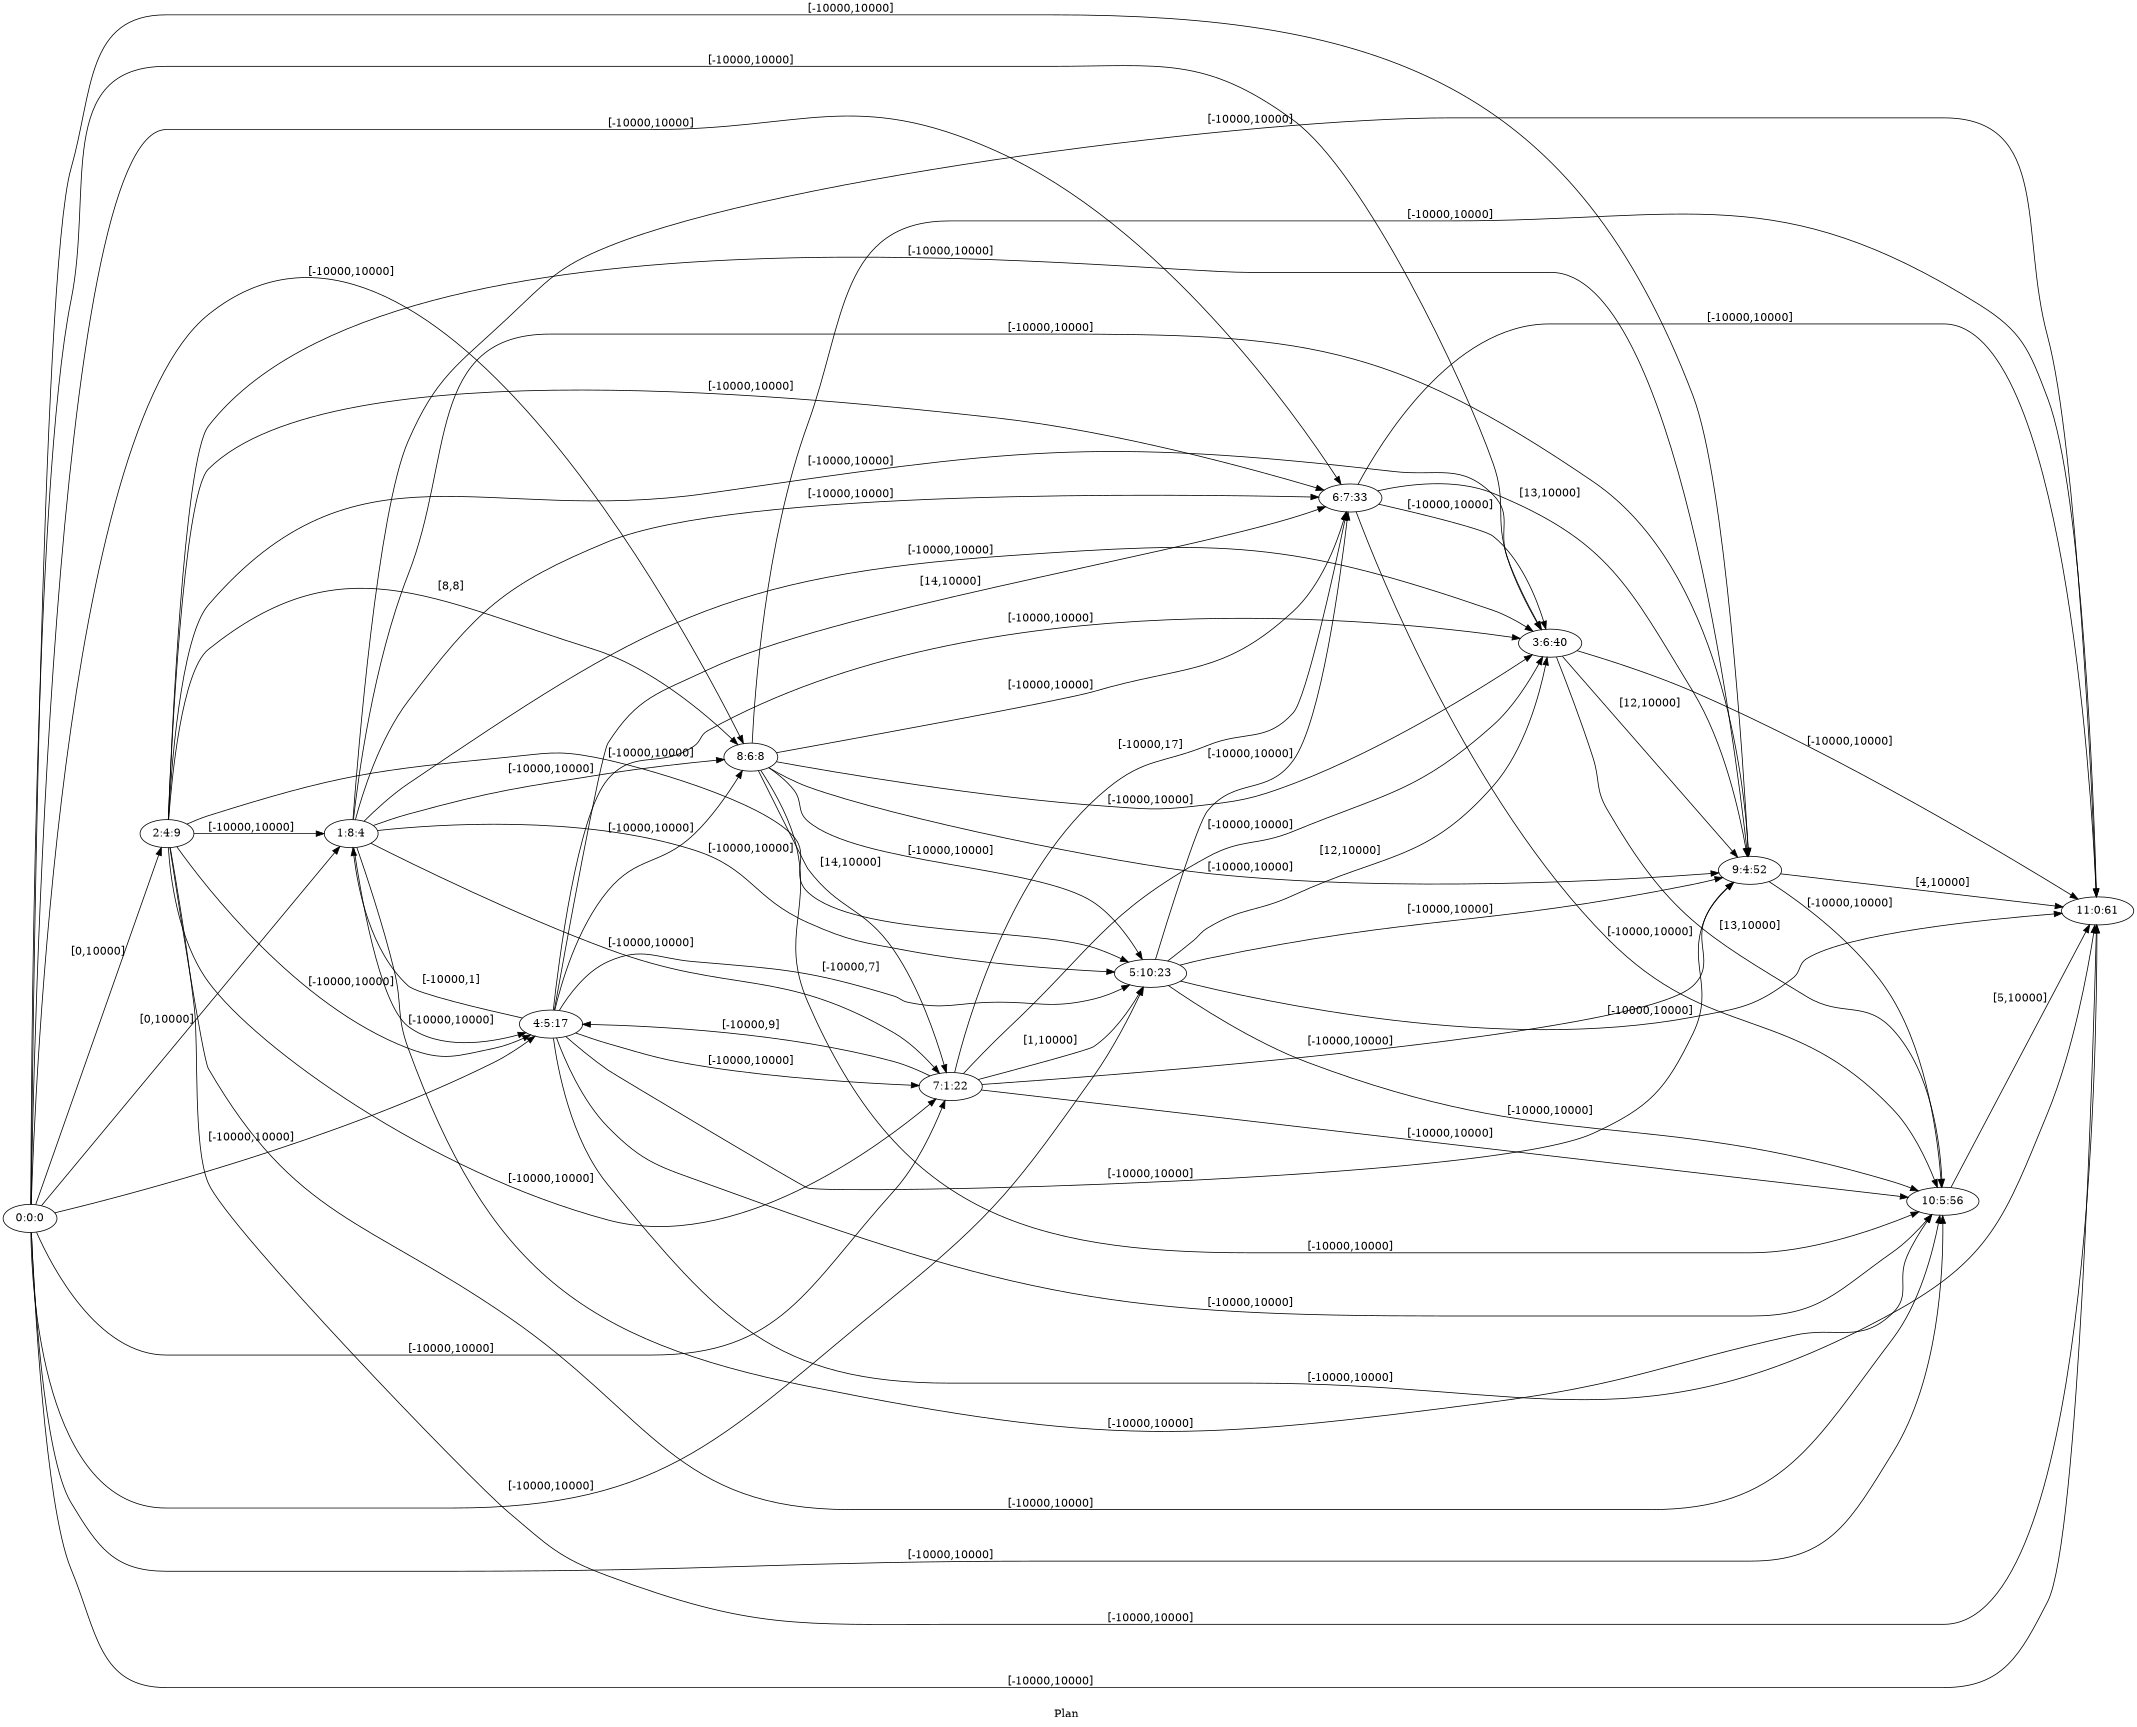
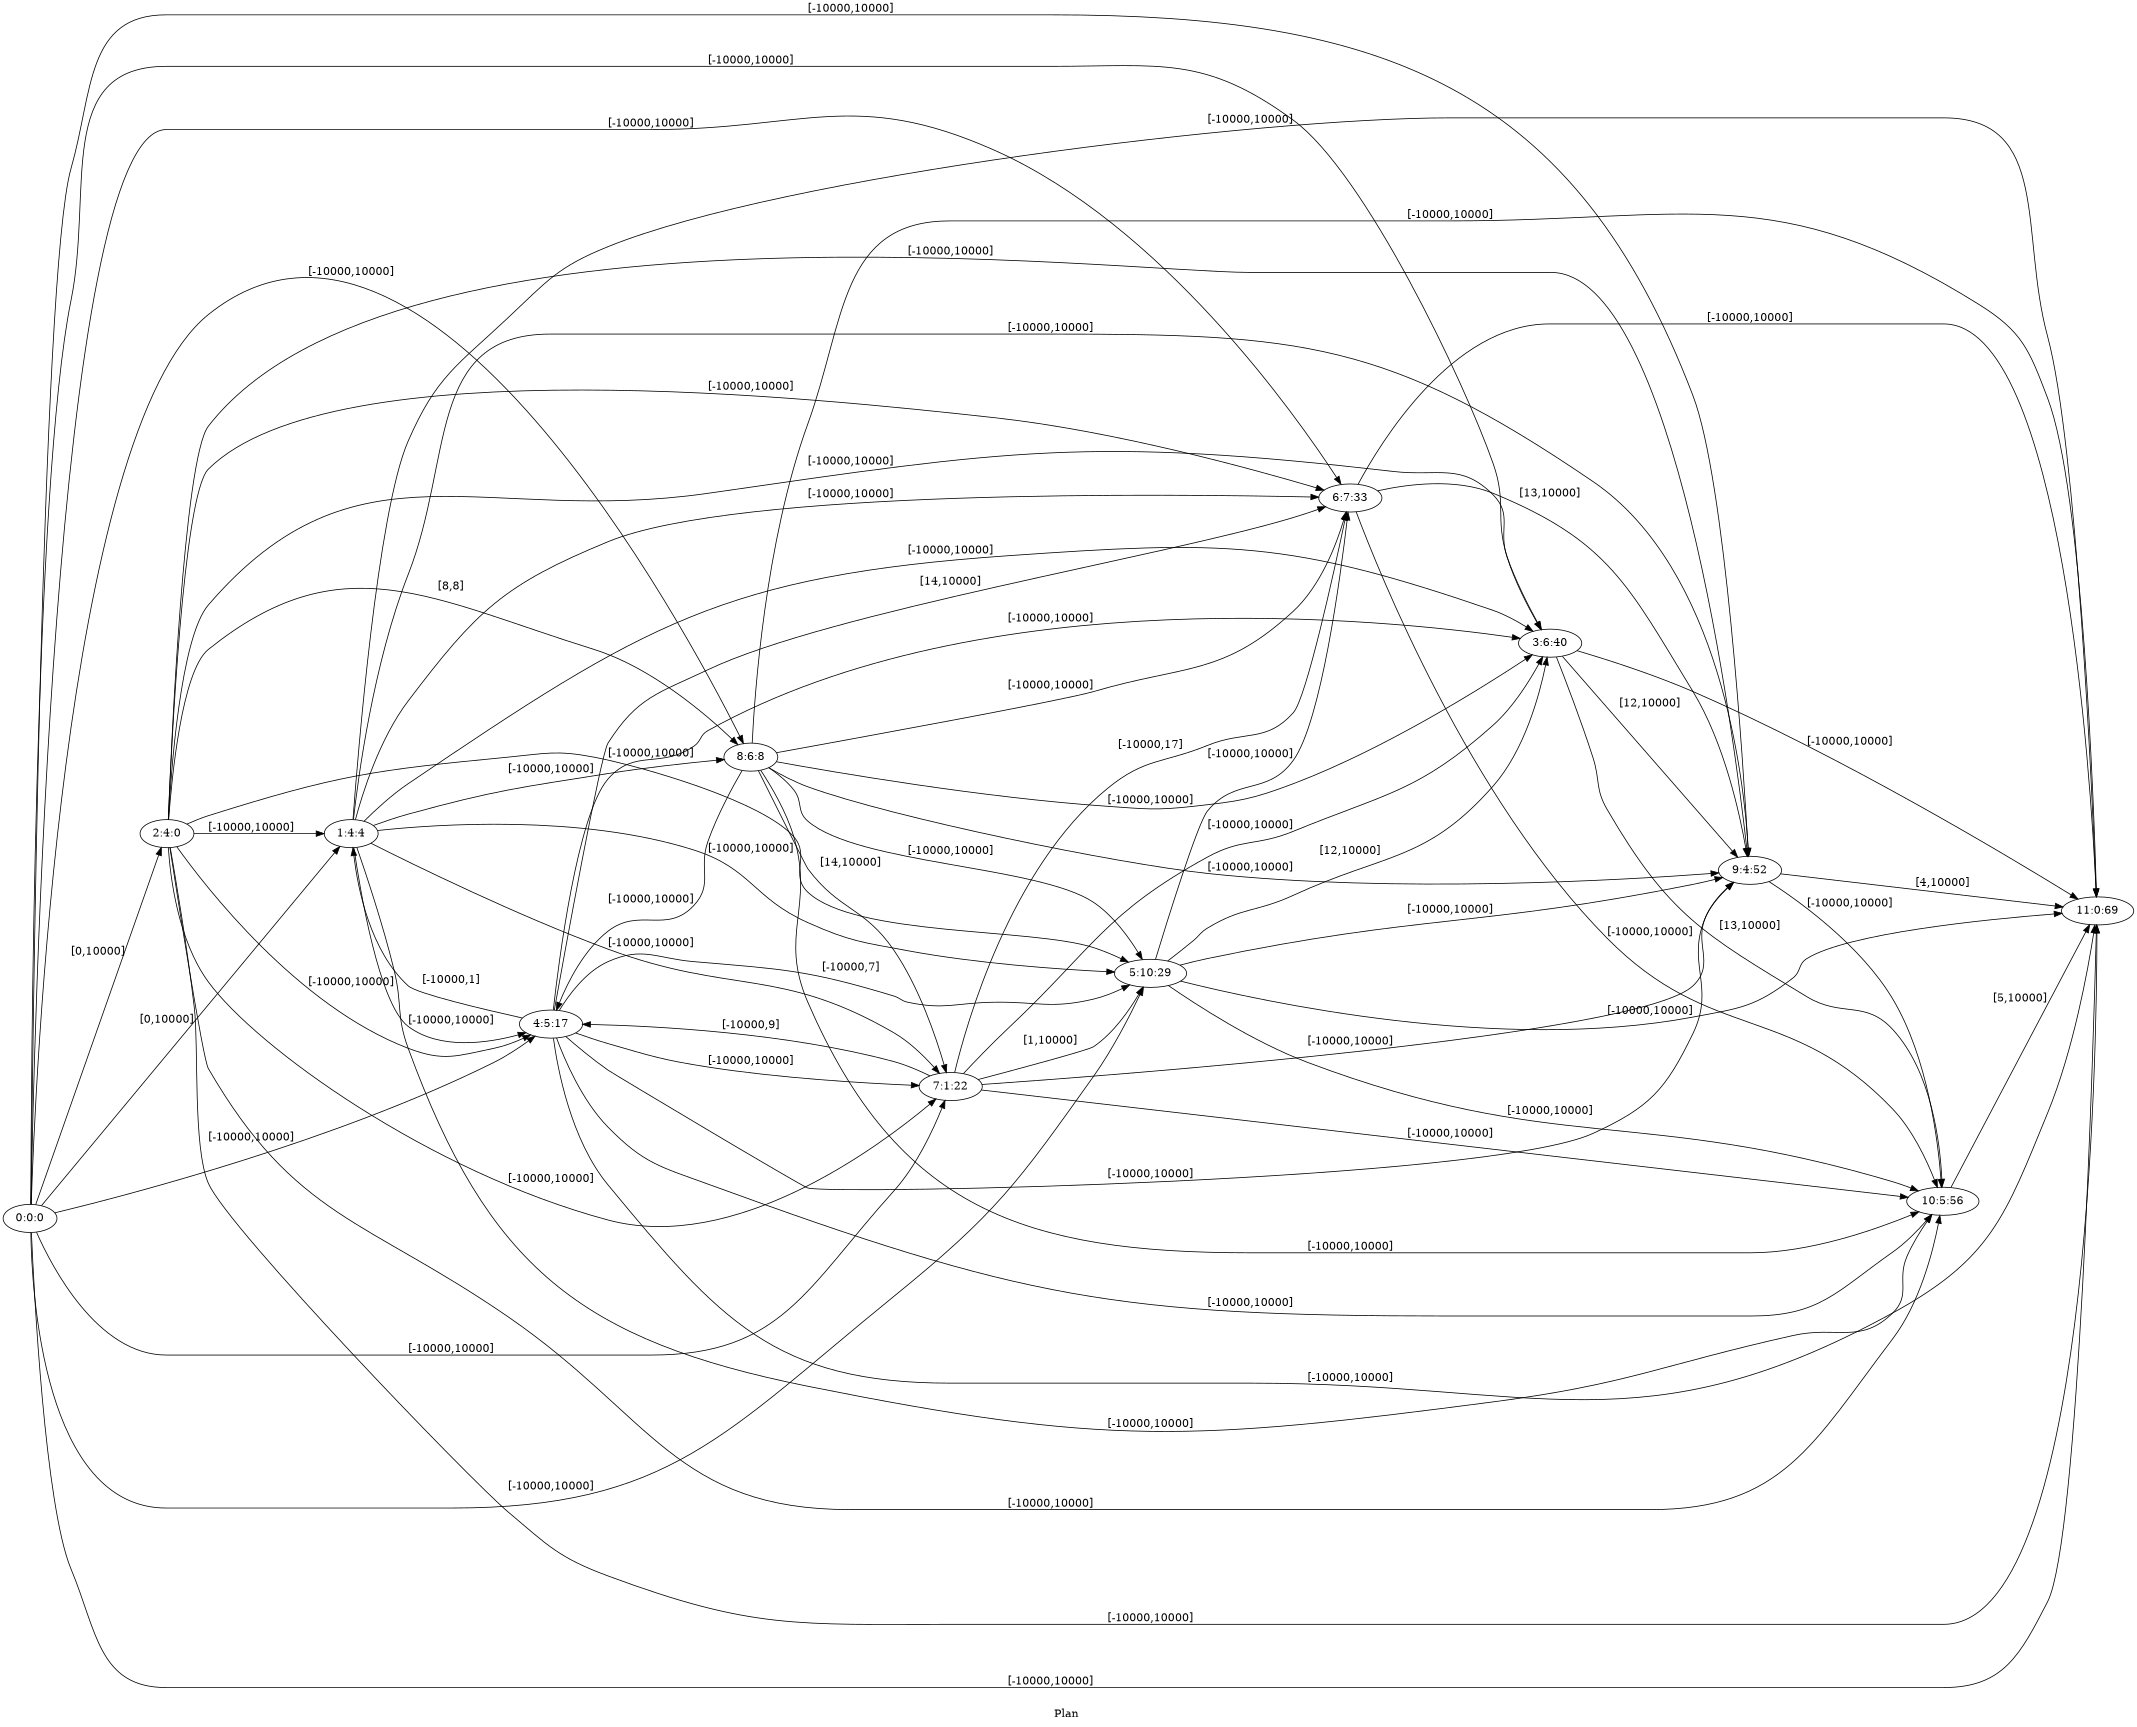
edge "6:7:33" -> "3:6:40": removed, label "[-10000,10000]"
node "2:4:9": label "2:4:9" -> "2:4:0"
node "1:8:4": label "1:8:4" -> "1:4:4"
edge "4:5:17" -> "8:6:8": reversed
node "11:0:61": label "11:0:61" -> "11:0:69"
node "5:10:23": label "5:10:23" -> "5:10:29"
edge "0:0:0" -> "10:5:56": removed, label "[-10000,10000]"
